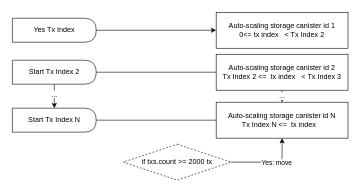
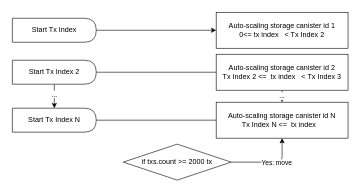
node "Yes Tx Index": label "Yes Tx Index" -> "Start Tx Index"
node "if txs.count >= 2000 tx": style dashed -> solid
